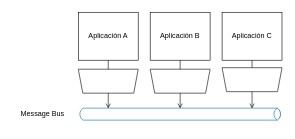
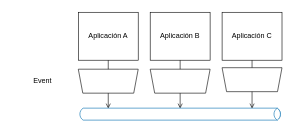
node "Event": added
node "Message Bus": removed
